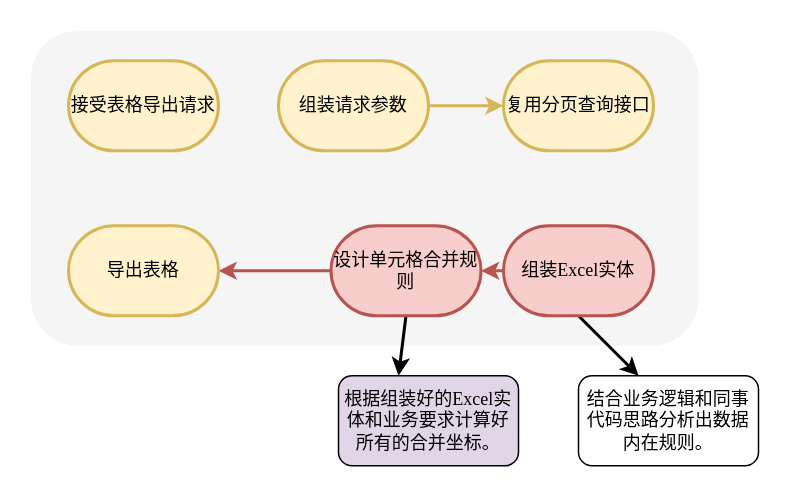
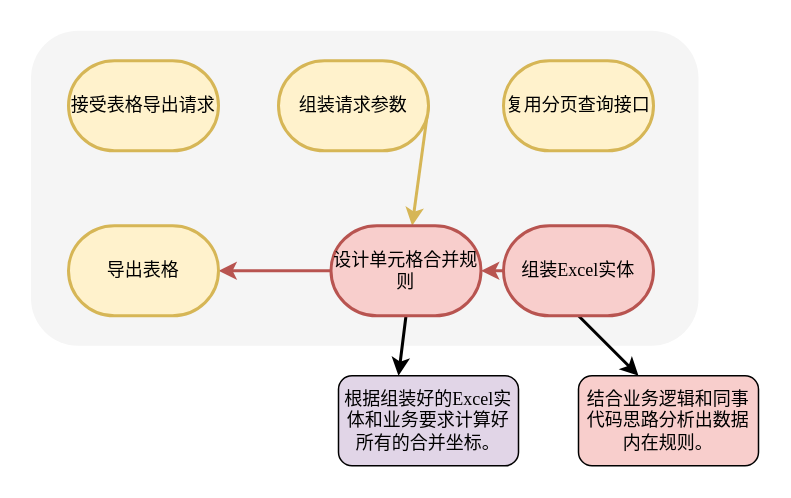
edge "组装请求参数" -> "复用分页查询接口": now "组装请求参数" -> "设计单元格合并规则"
node "结合业务逻辑和同事代码思路分析出数据内在规则。": fillcolor #ffffff -> #f8cecc
